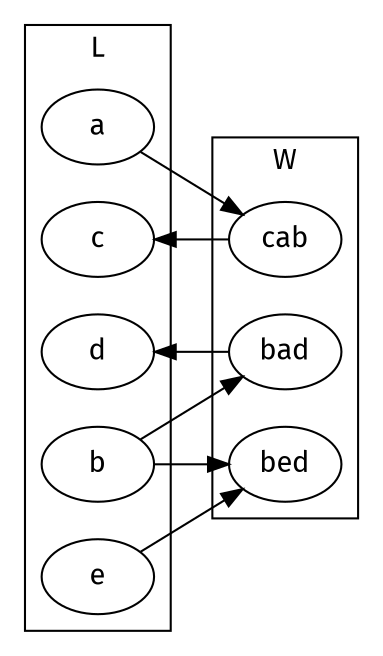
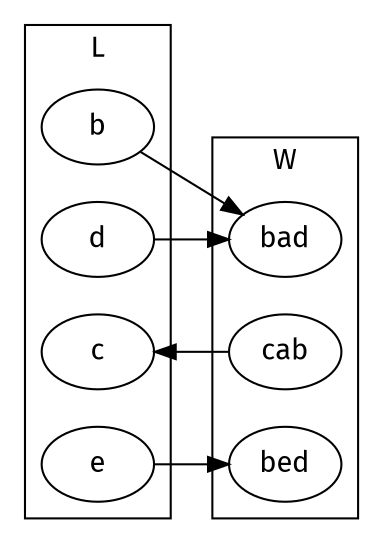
node "a": removed
edge "bad" -> "d": reversed
edge "b" -> "bed": removed
